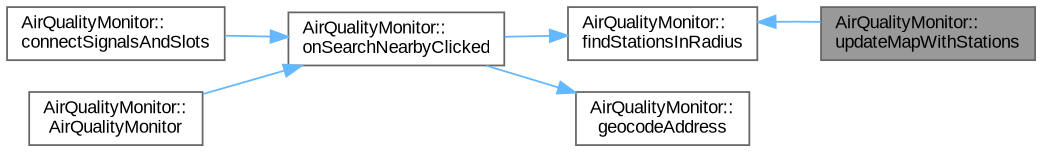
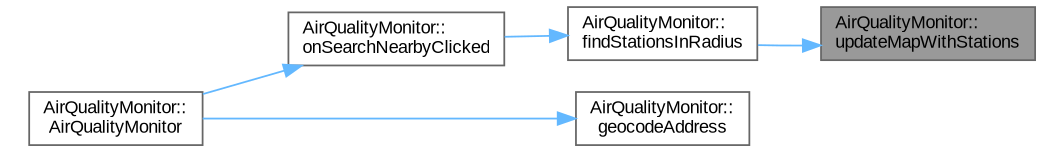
edge "AirQualityMonitor:: updateMapWithStations" -> "AirQualityMonitor:: findStationsInRadius": reversed
node "AirQualityMonitor:: connectSignalsAndSlots": removed
edge "AirQualityMonitor:: onSearchNearbyClicked" -> "AirQualityMonitor:: geocodeAddress": now "AirQualityMonitor:: AirQualityMonitor" -> "AirQualityMonitor:: geocodeAddress"
